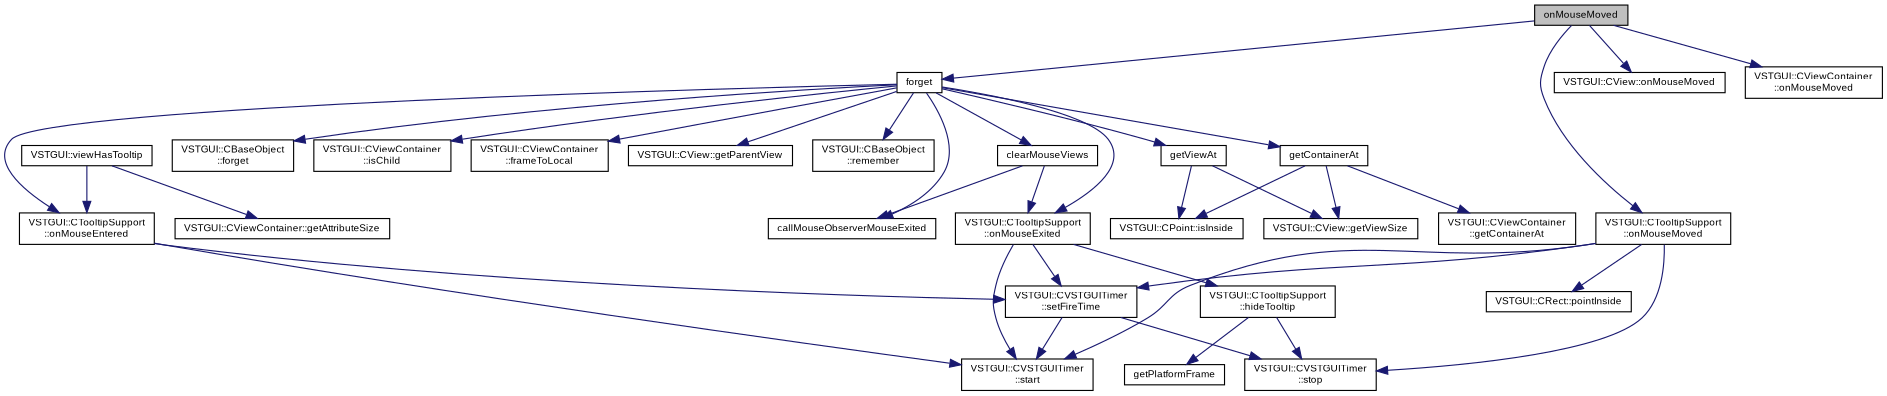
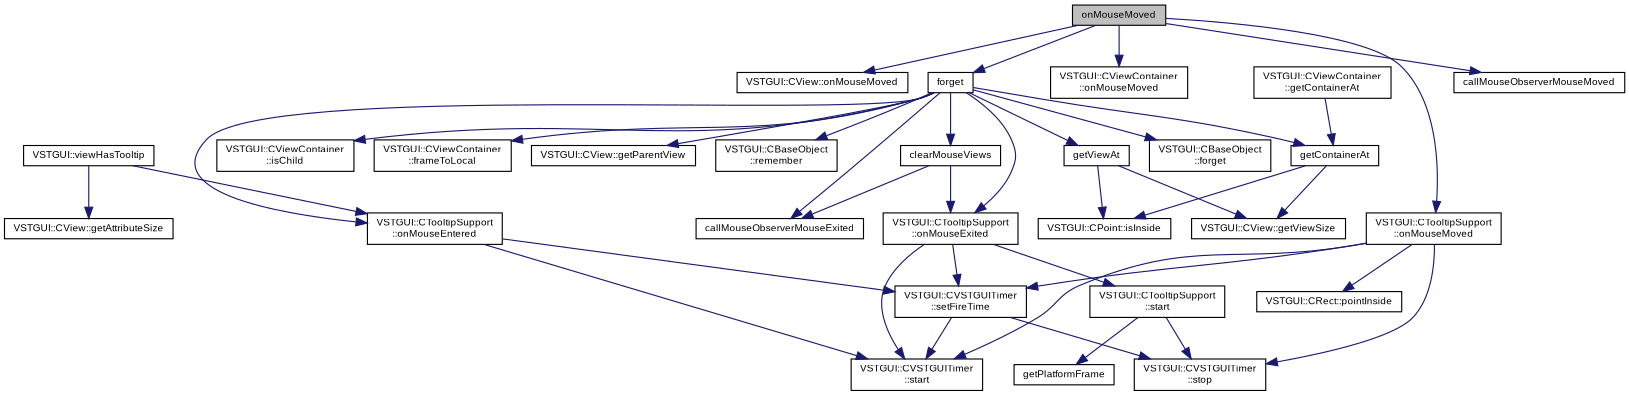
node "callMouseObserverMouseMoved": added
edge "getContainerAt" -> "VSTGUI::CViewContainer ::getContainerAt": reversed
node "VSTGUI::CViewContainer::getAttributeSize": label "VSTGUI::CViewContainer::getAttributeSize" -> "VSTGUI::CView::getAttributeSize"
node "VSTGUI::CTooltipSupport ::hideTooltip": label "VSTGUI::CTooltipSupport ::hideTooltip" -> "VSTGUI::CTooltipSupport ::start"
